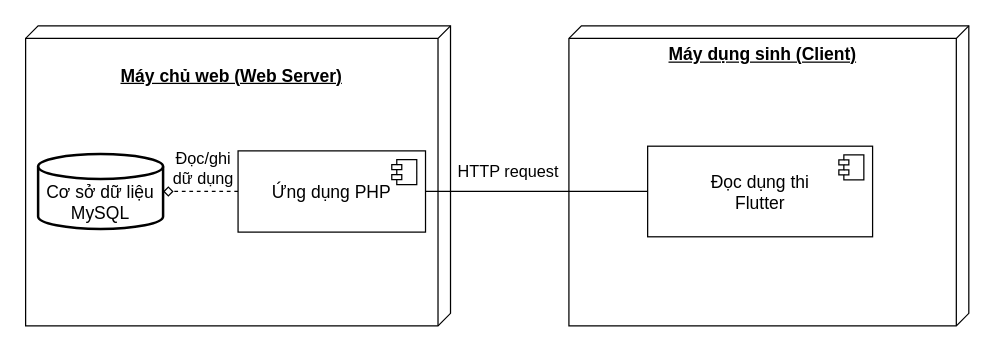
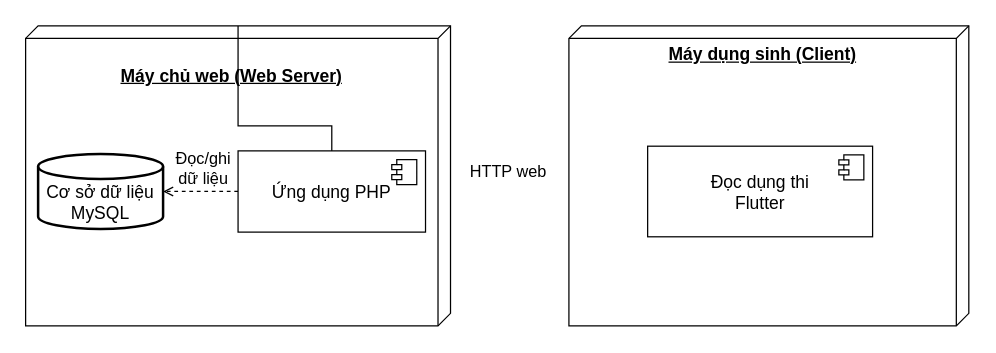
node "Đọc/ghi dữ dụng": label "Đọc/ghi dữ dụng" -> "Đọc/ghi dữ liệu"
node "HTTP request": label "HTTP request" -> "HTTP web"
edge "Ứng dụng PHP" -> "Cơ sở dữ liệu MySQL": arrowhead diamond -> open
edge "Ứng dụng PHP" -- "Đọc dụng thi Flutter": now "Ứng dụng PHP" -- "Máy chủ web (Web Server)"
